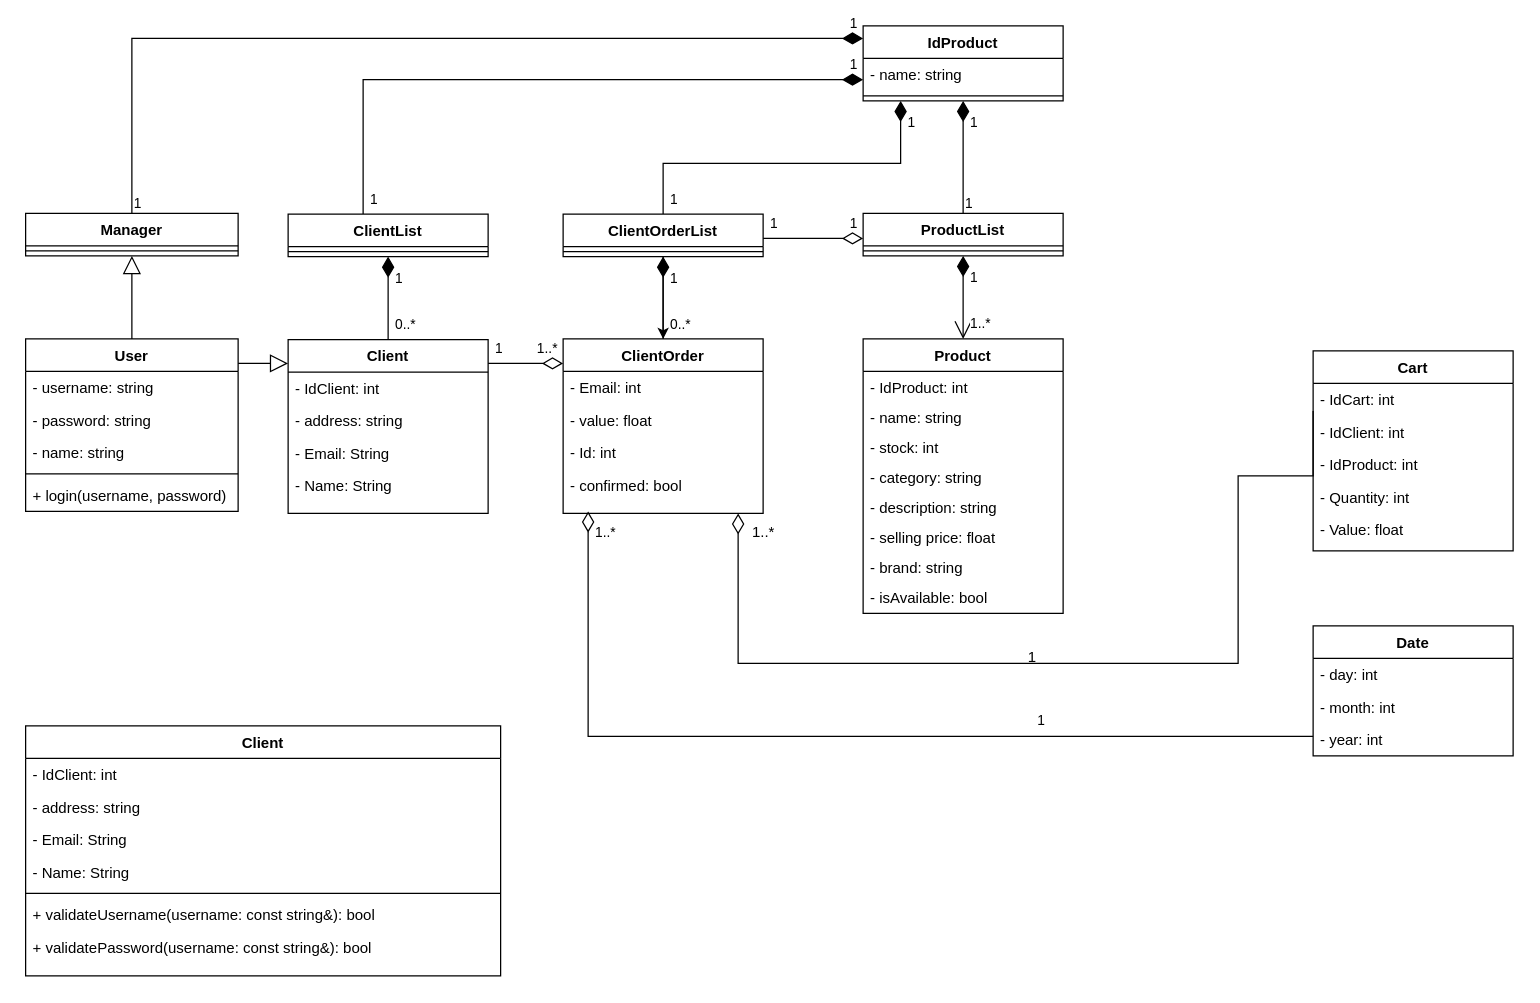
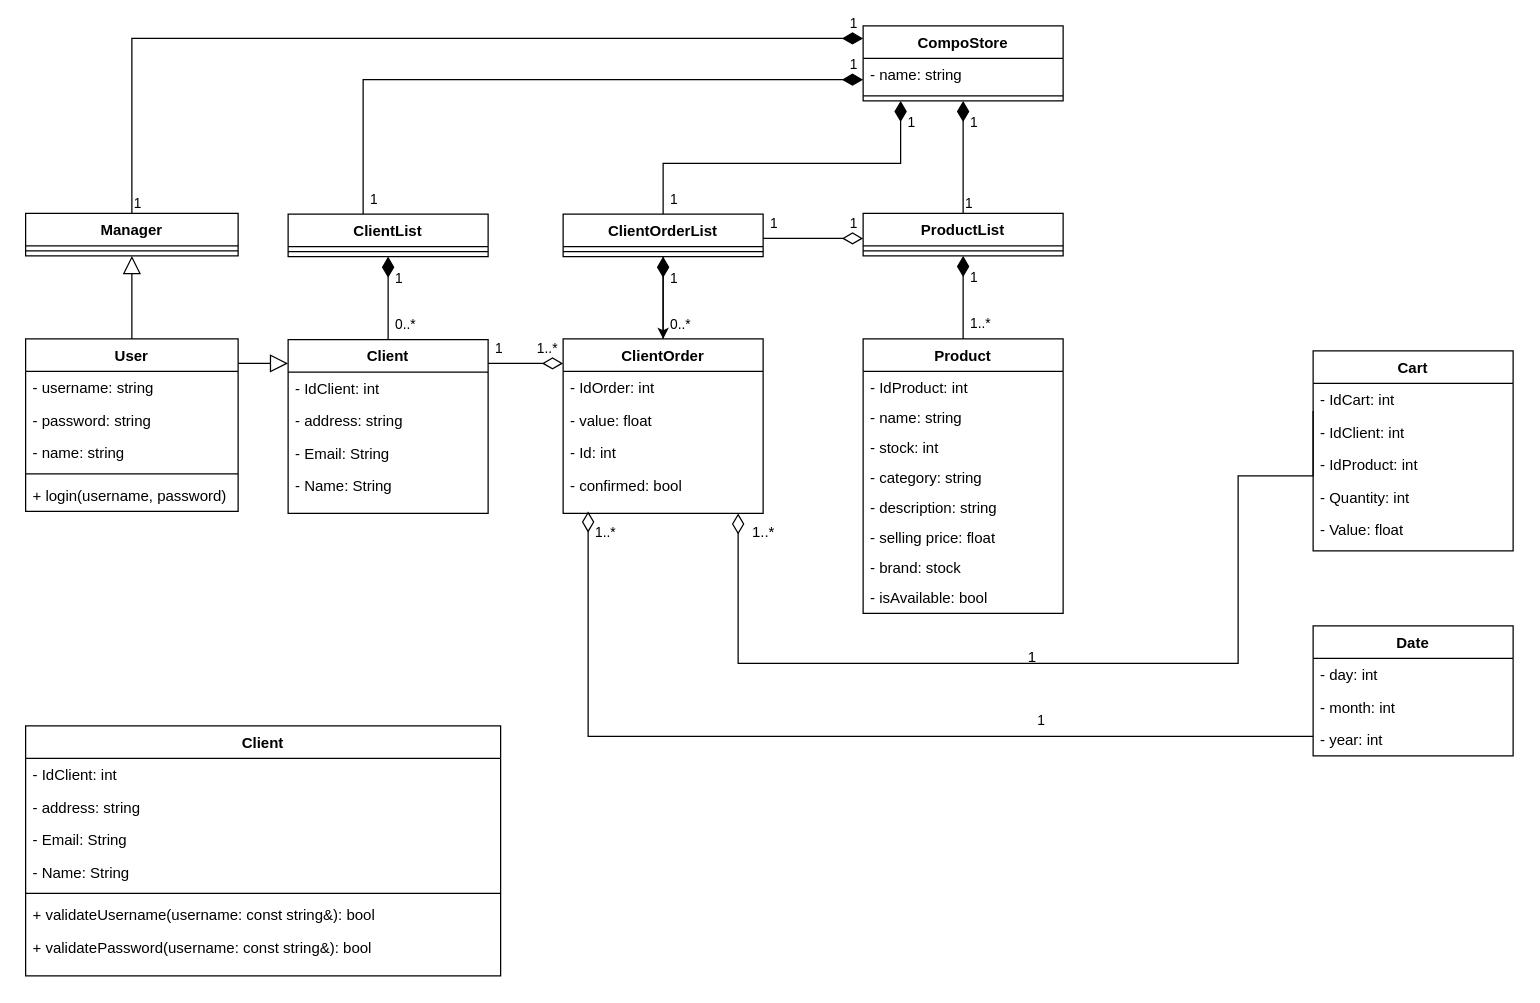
node "IdProduct": label "IdProduct" -> "CompoStore"
edge "ProductList" -- "Product": arrowhead open -> none
node "- Email: int": label "- Email: int" -> "- IdOrder: int"
node "- brand: string": label "- brand: string" -> "- brand: stock"
